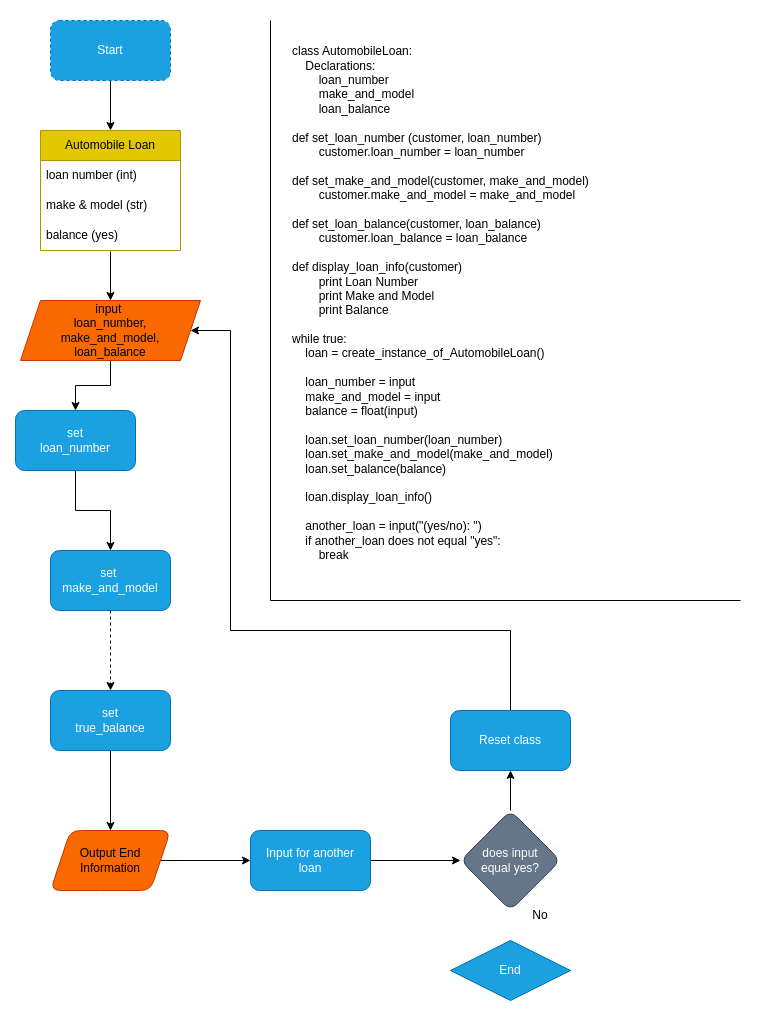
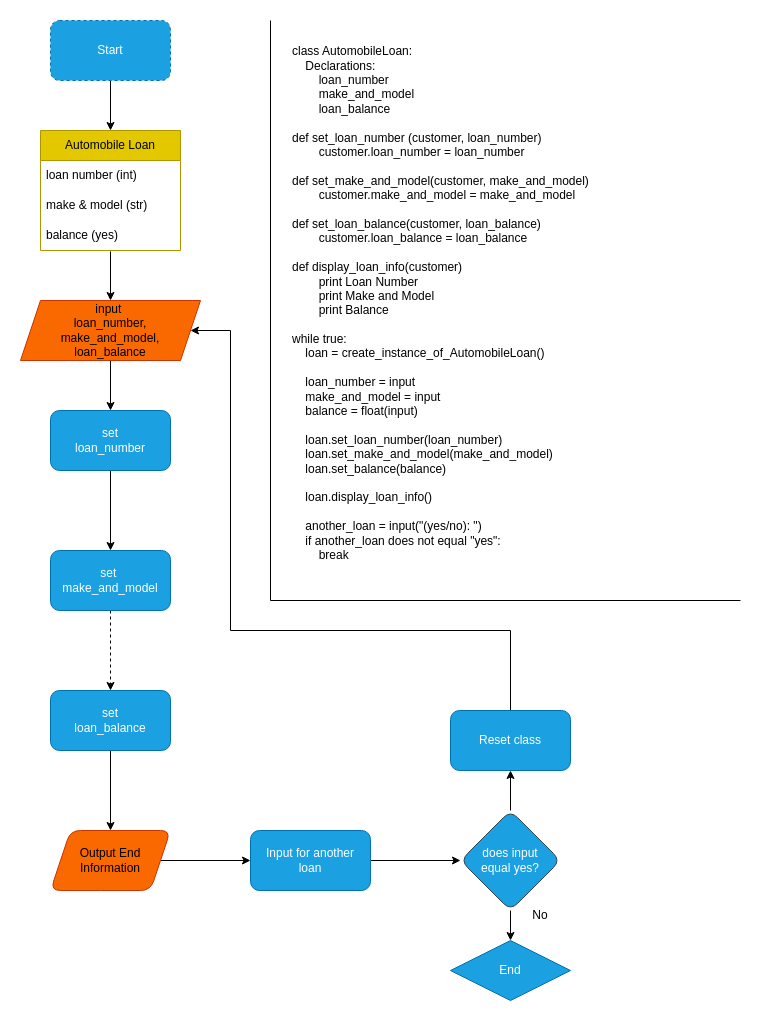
node "set loan_number": moved (76, 441) -> (111, 441)
node "set true_balance": label "set true_balance" -> "set loan_balance"
node "does input equal yes?": fillcolor #647687 -> #1ba1e2
edge "does input equal yes?" -> "End": added
